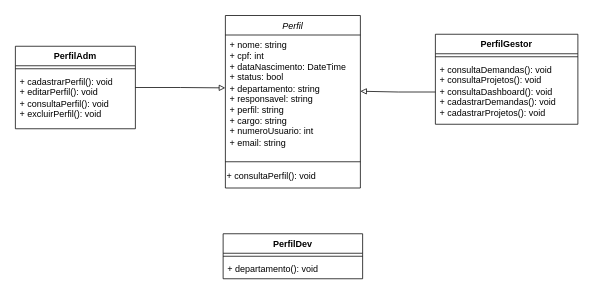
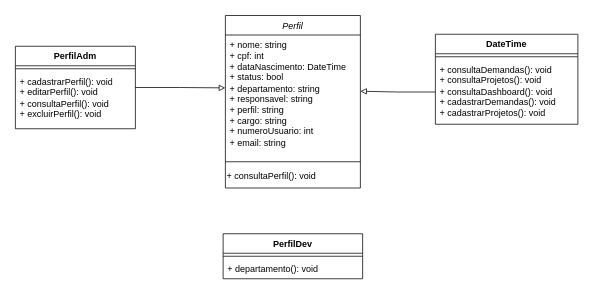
node "PerfilGestor": label "PerfilGestor" -> "DateTime"
